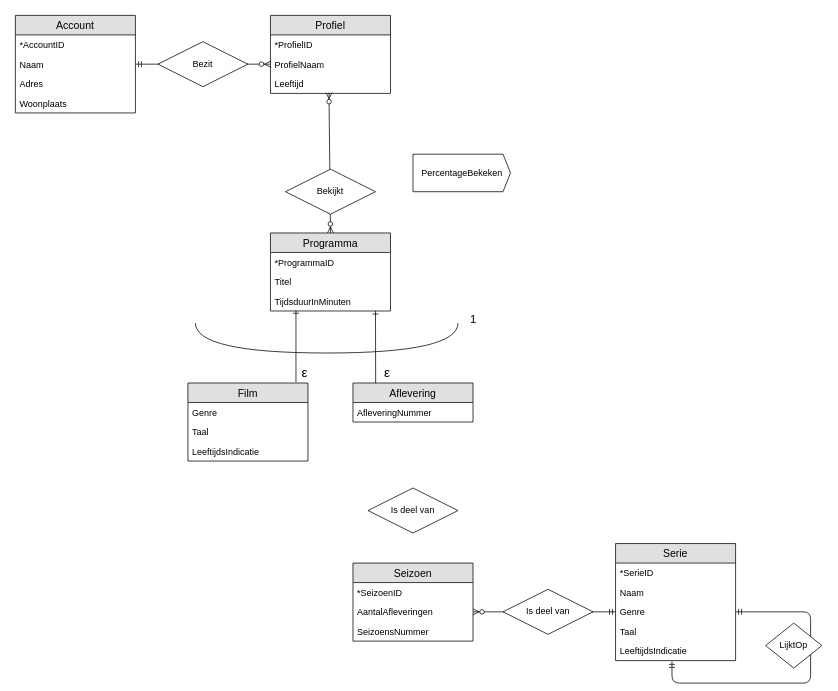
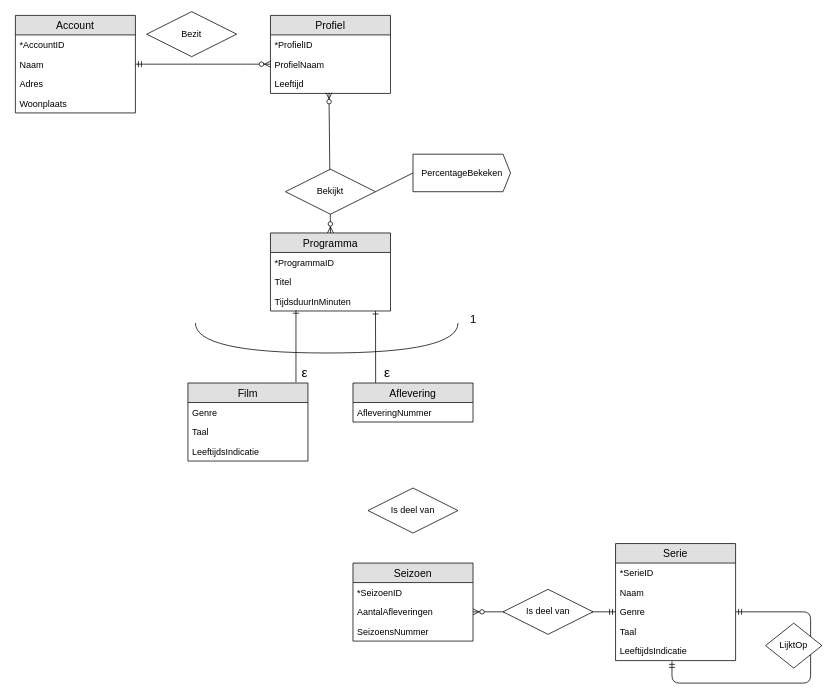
node "Bezit": moved (203, 64) -> (192, 34)
edge "PercentageBekeken" -- "Bekijkt": added
